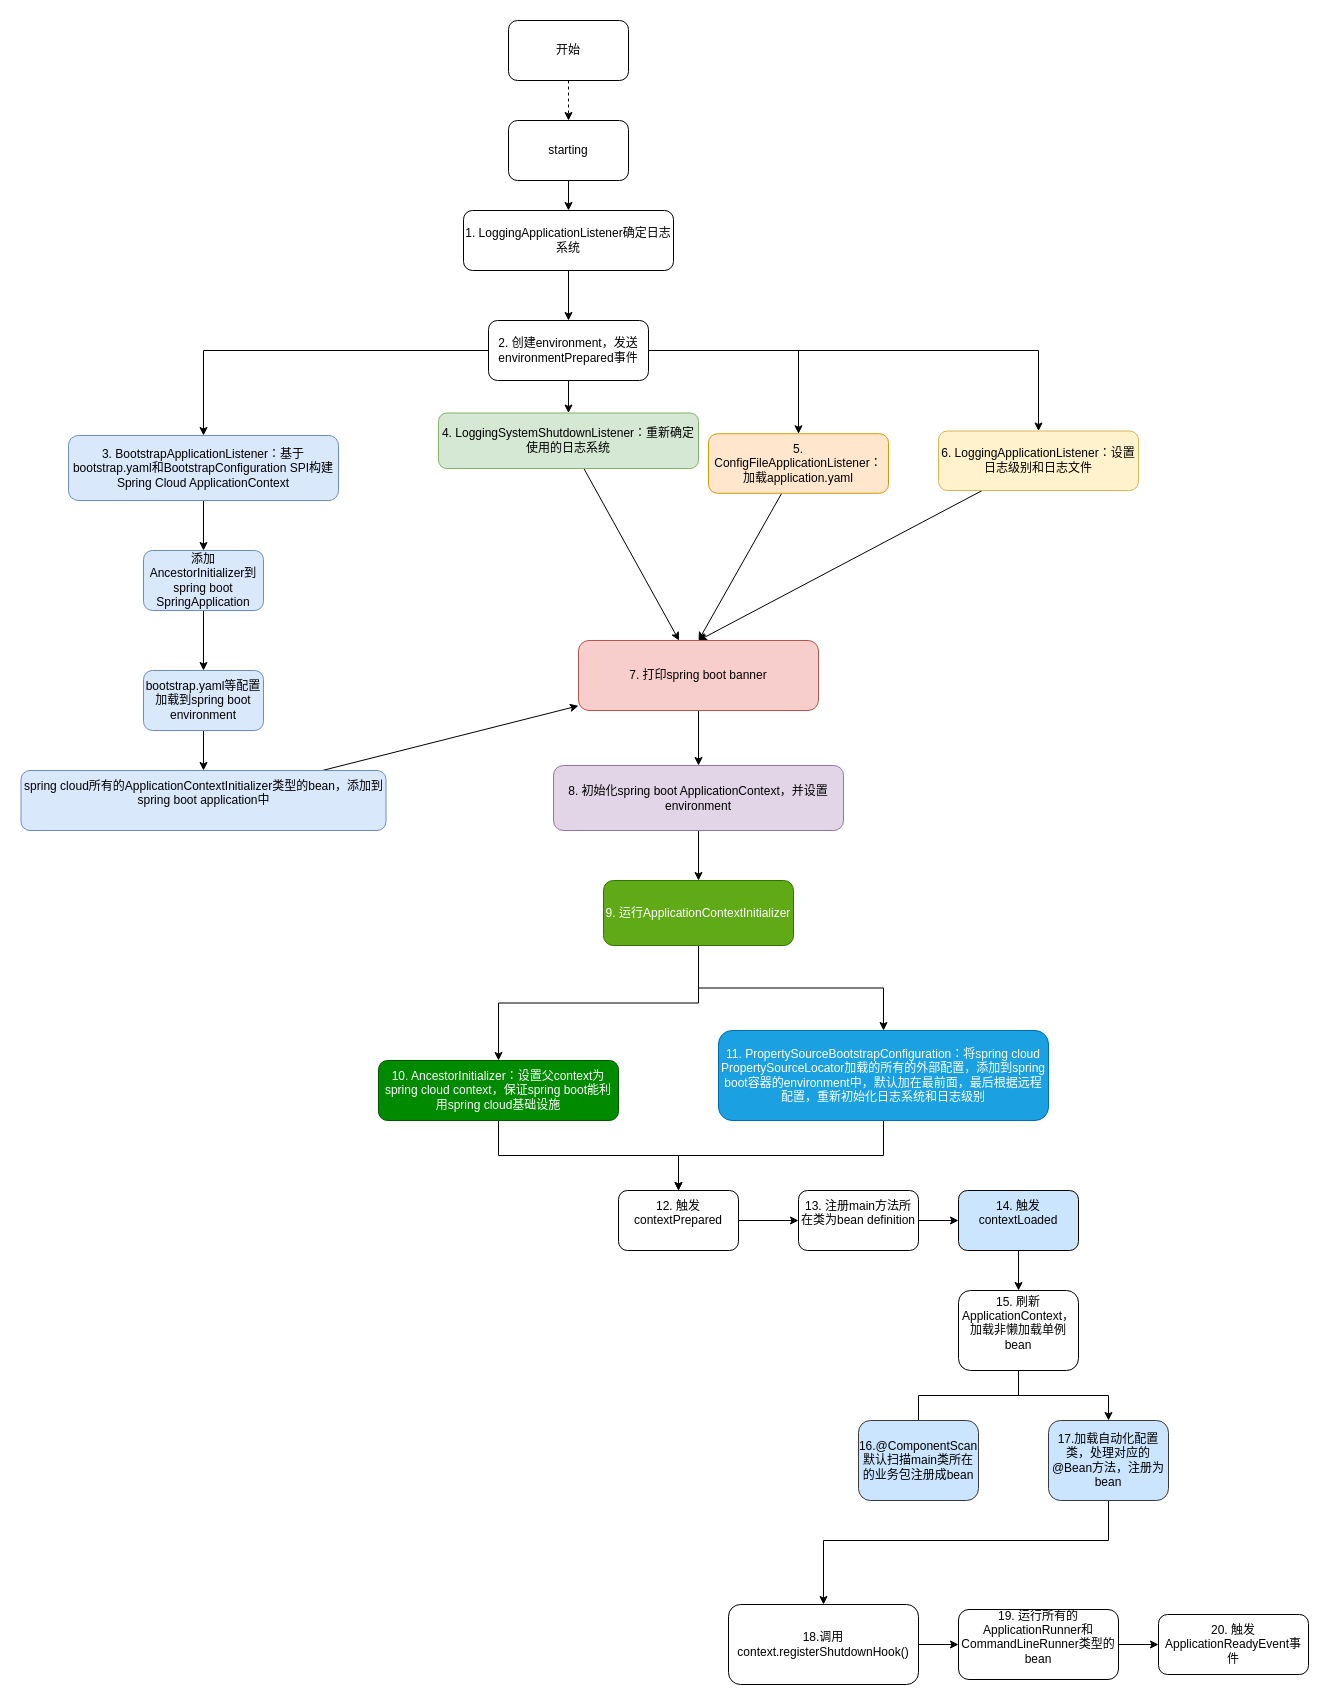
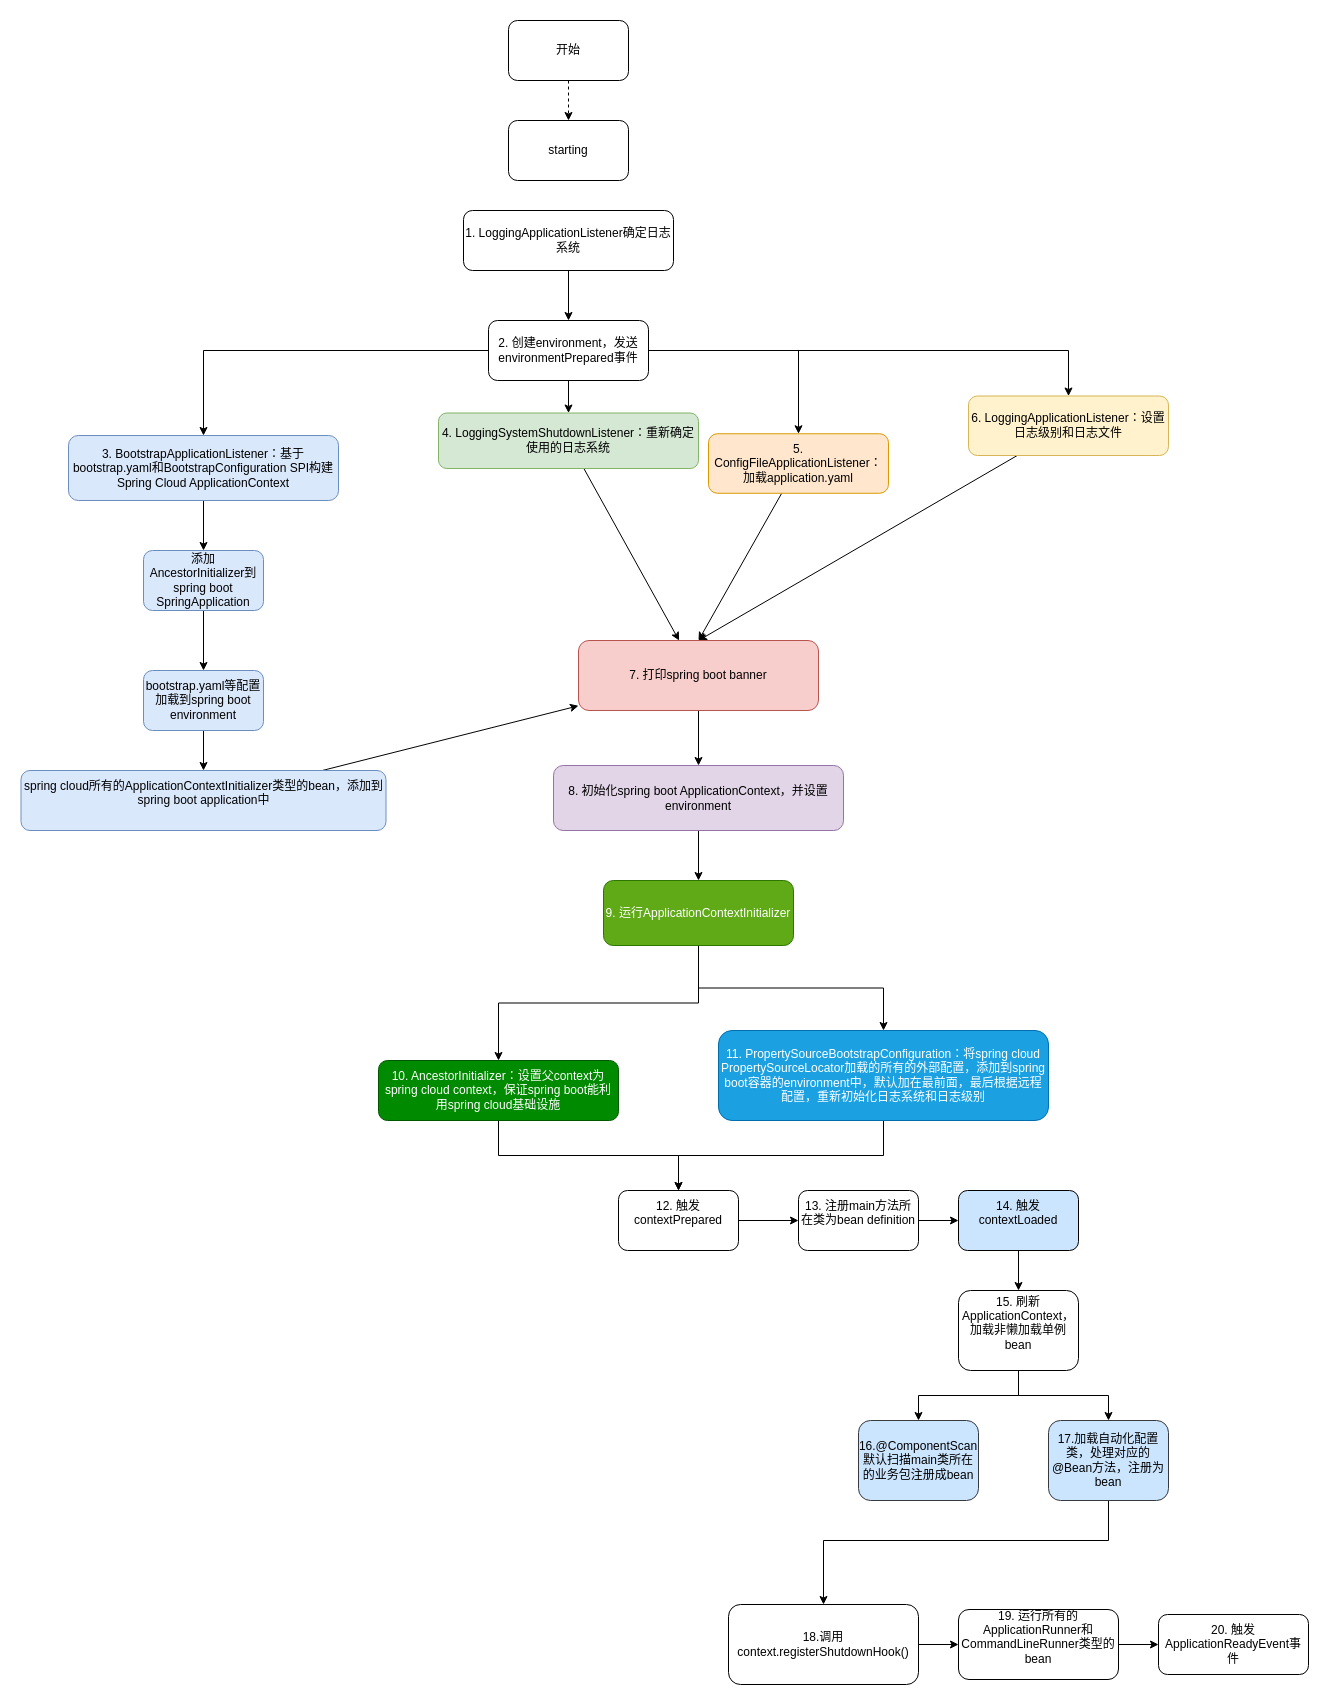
edge "starting" -> "1. LoggingApplicationListener确定日志系统": removed
node "6. LoggingApplicationListener：设置日志级别和日志文件": moved (1039, 461) -> (1069, 426)
edge "15. 刷新ApplicationContext，加载非懒加载单例bean" -- "16.@ComponentScan默认扫描main类所在的业务包注册成bean": arrowhead none -> classic
